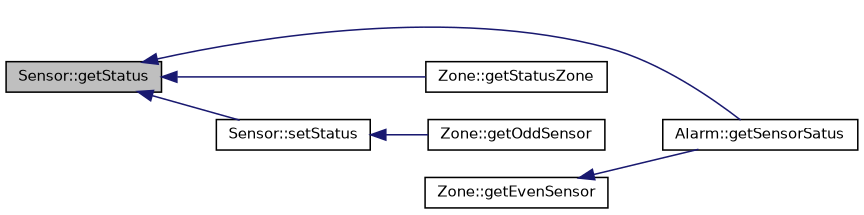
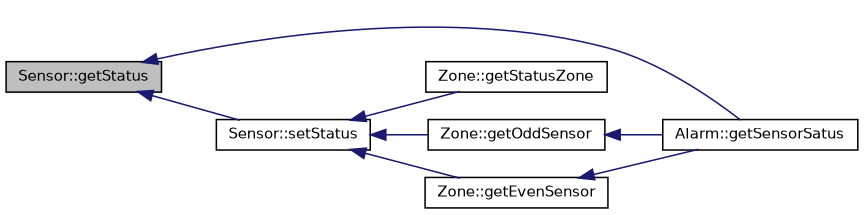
edge "Zone::getStatusZone" -> "Sensor::getStatus": now "Zone::getStatusZone" -> "Sensor::setStatus"
edge "Alarm::getSensorSatus" -> "Zone::getOddSensor": added
edge "Zone::getEvenSensor" -> "Sensor::setStatus": added
